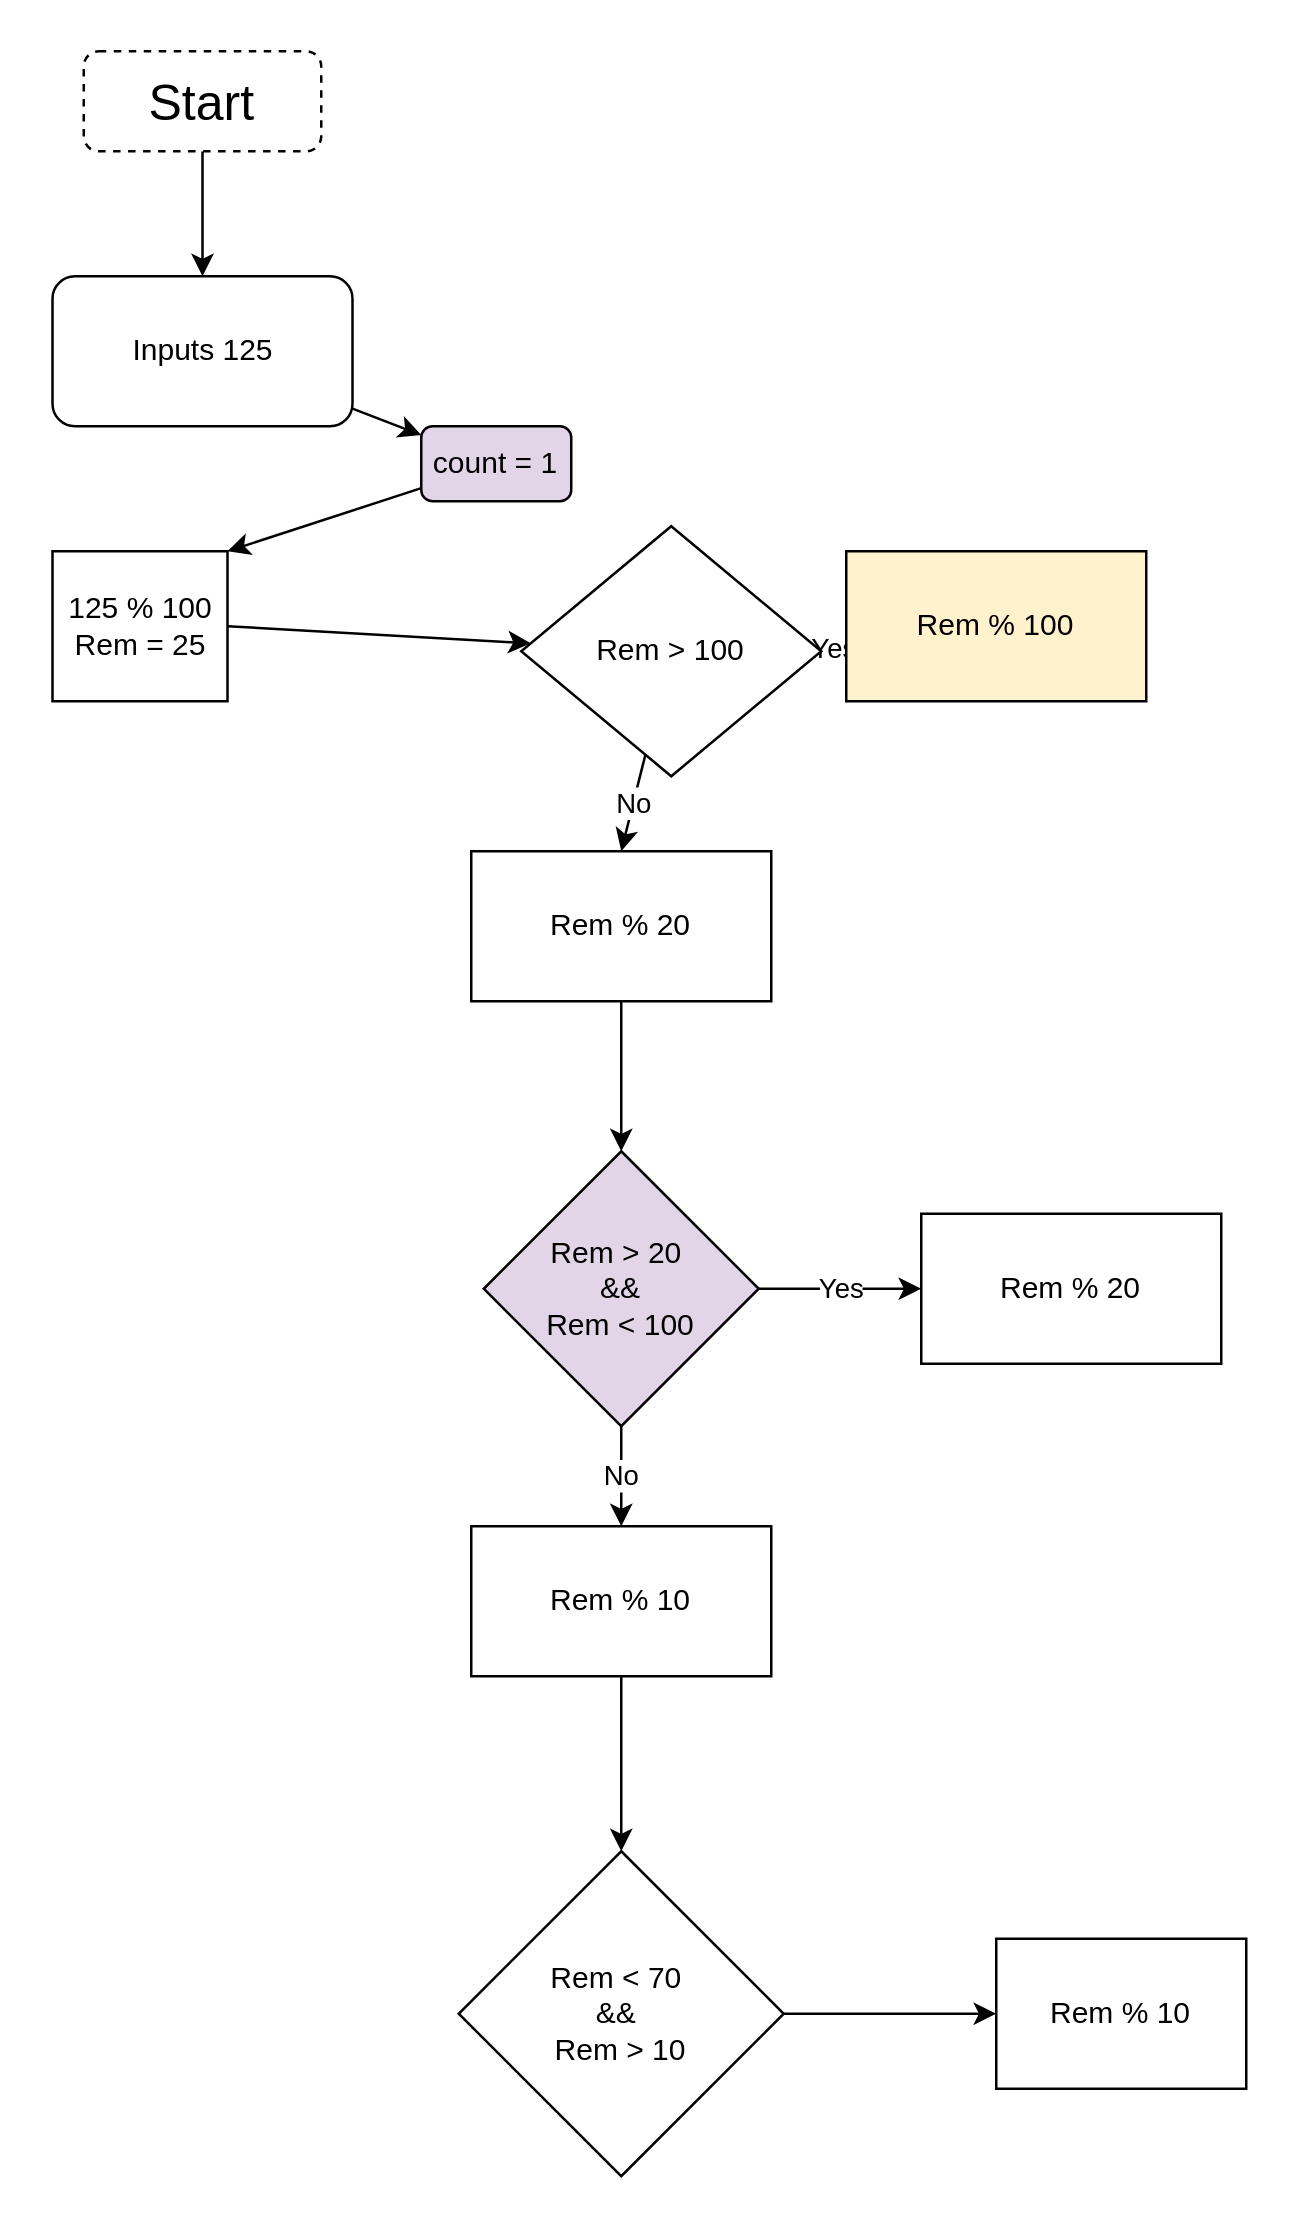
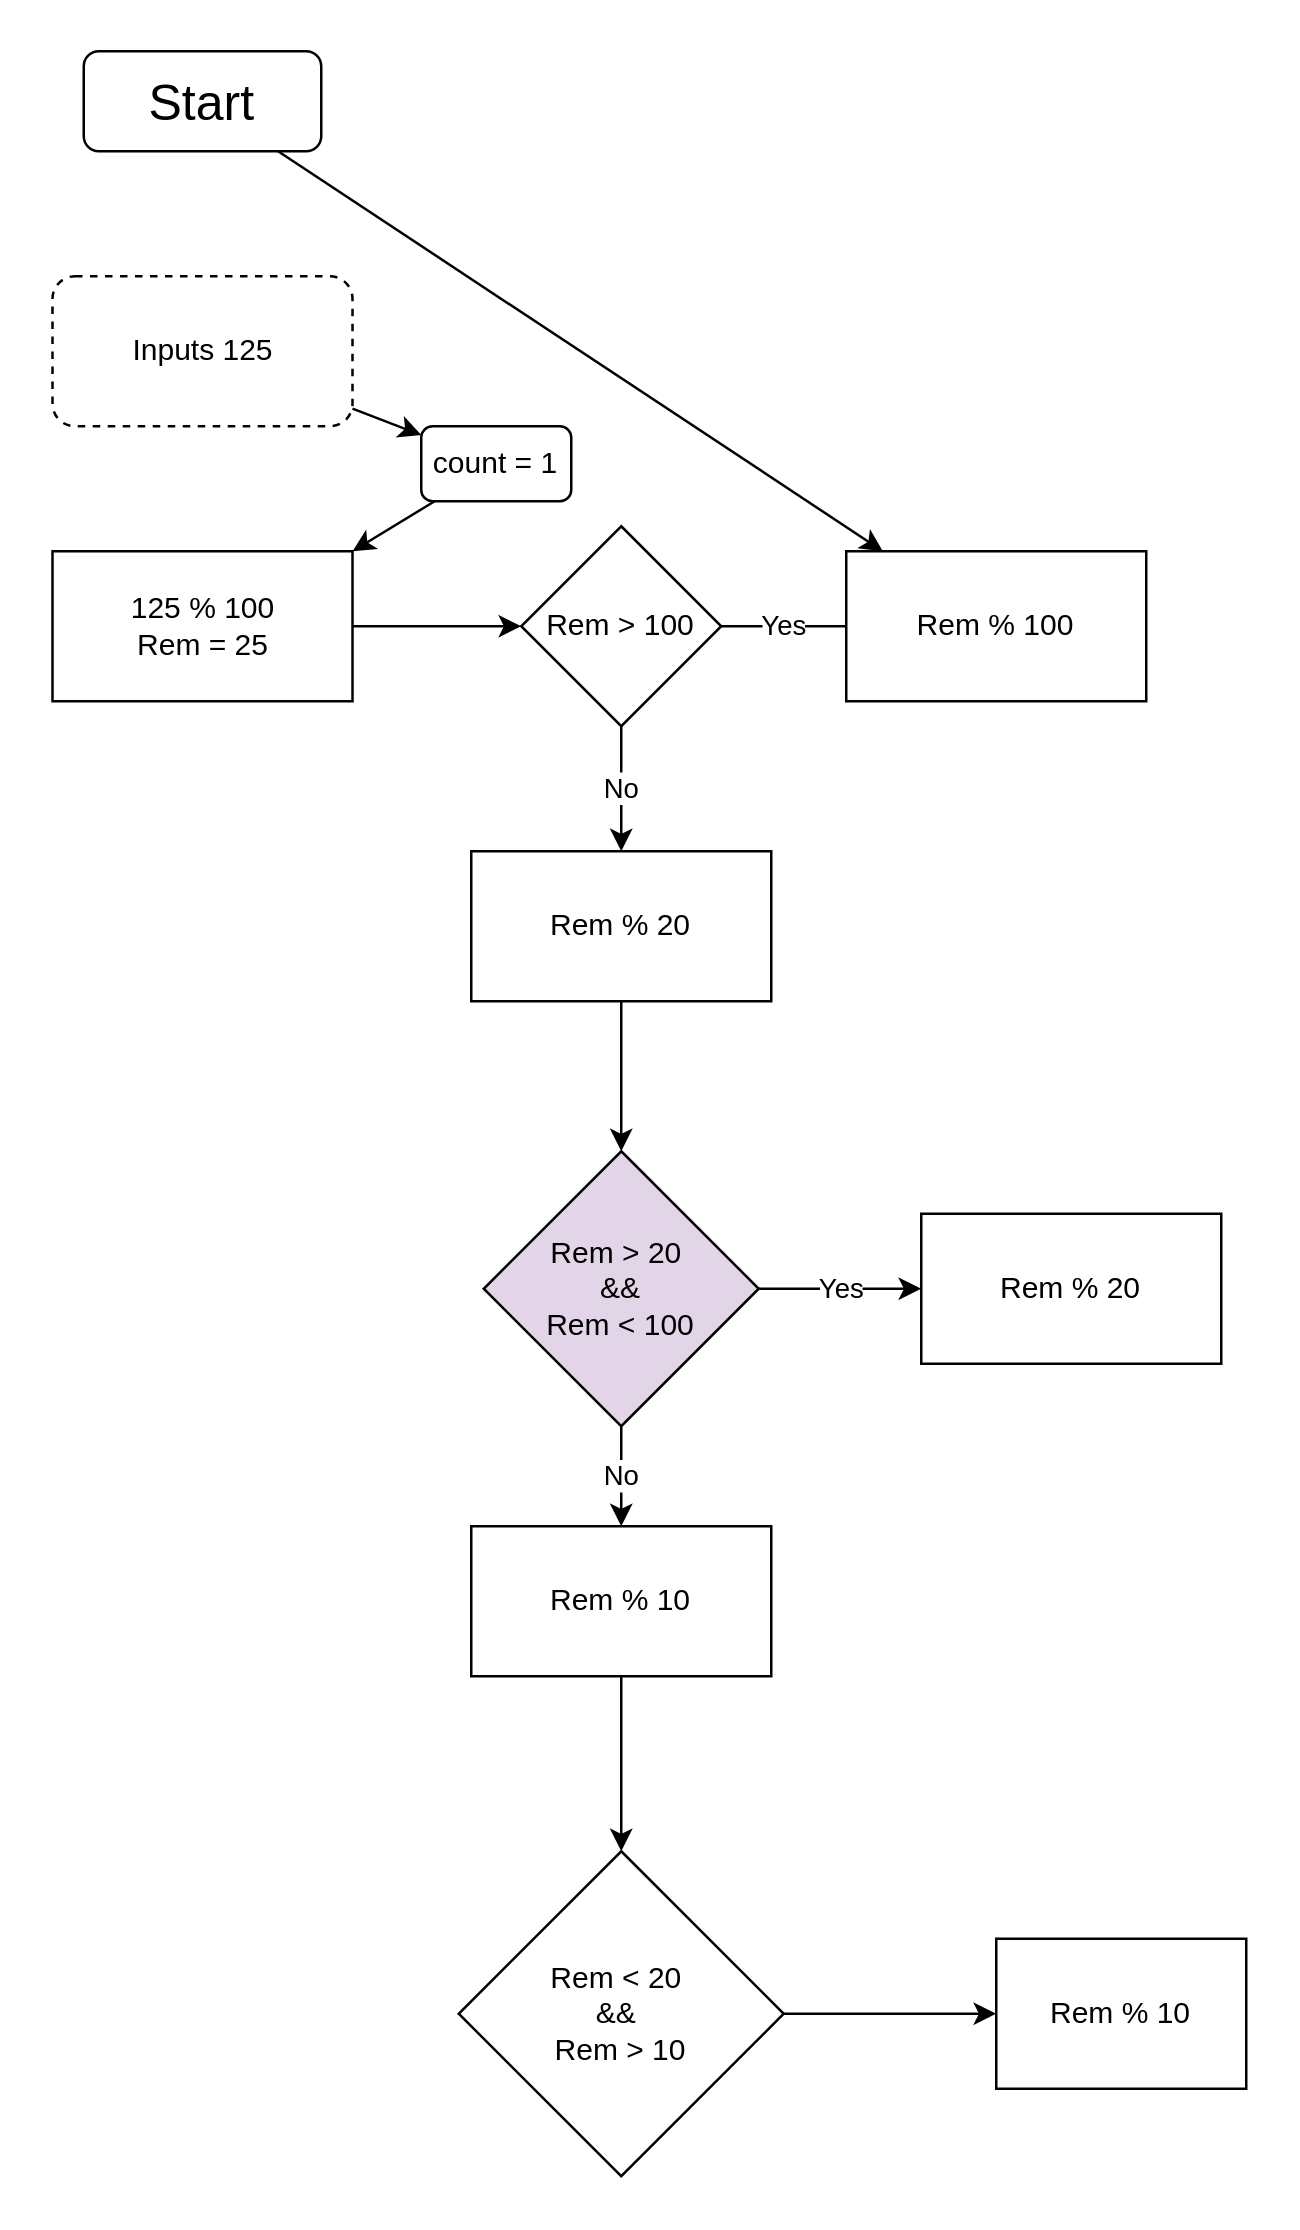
node "Start": style dashed -> solid
edge "Start" -> "Inputs 125": now "Start" -> "Rem % 100"
node "Inputs 125": style solid -> dashed
node "count = 1": fillcolor #e1d5e7 -> #ffffff
node "125 % 100 Rem = 25": size 175x150 -> 300x150
node "Rem % 100": fillcolor #fff2cc -> #ffffff
node "Rem > 100": size 300x250 -> 200x200
node "Rem < 70 && Rem > 10": label "Rem < 70 && Rem > 10" -> "Rem < 20 && Rem > 10"
